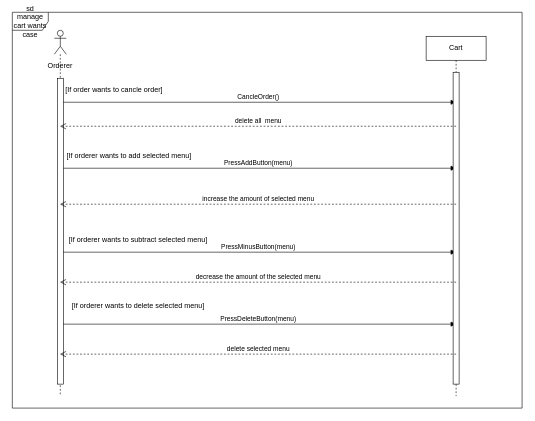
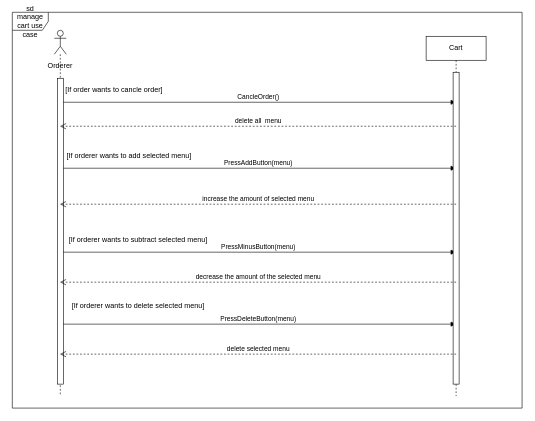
node "sd manage cart wants case": label "sd manage cart wants case" -> "sd manage cart use case"
